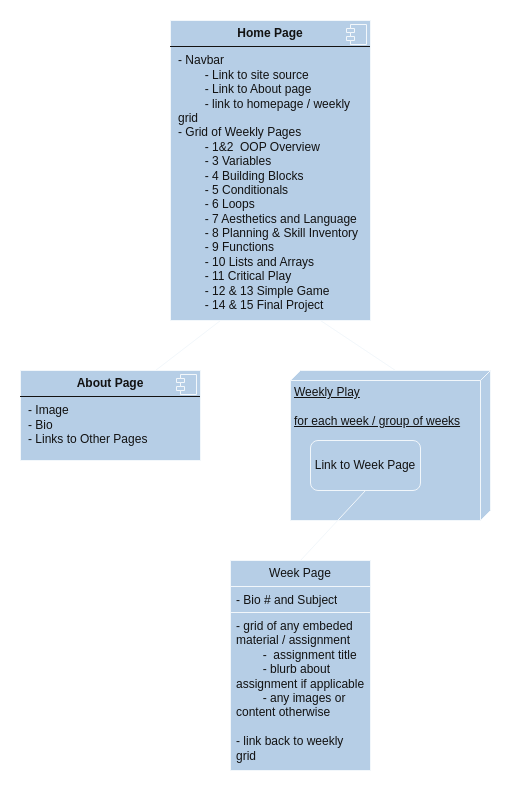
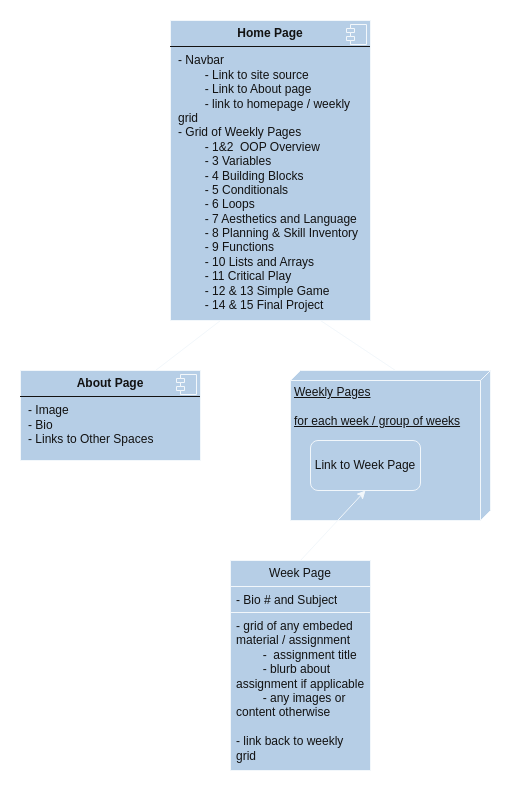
node "About Page - Image - Bio - Links to Other Pages": label "About Page - Image - Bio - Links to Other Pages" -> "About Page - Image - Bio - Links to Other Spaces"
node "Weekly Play for each week / group of weeks": label "Weekly Play for each week / group of weeks" -> "Weekly Pages for each week / group of weeks"
edge "Link to Week Page" -- "Week Page": arrowhead none -> classic
